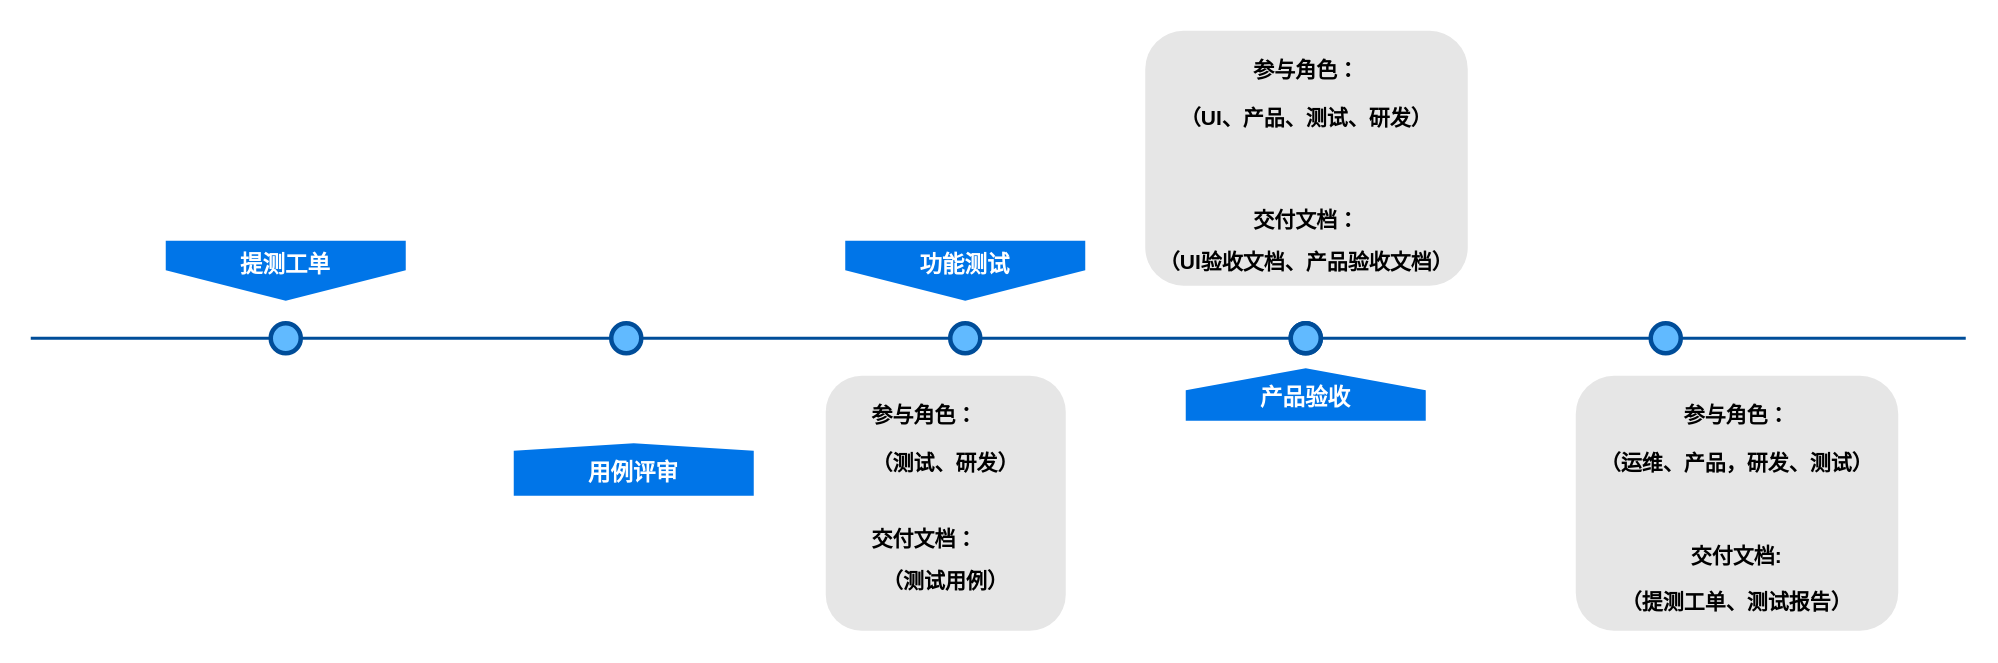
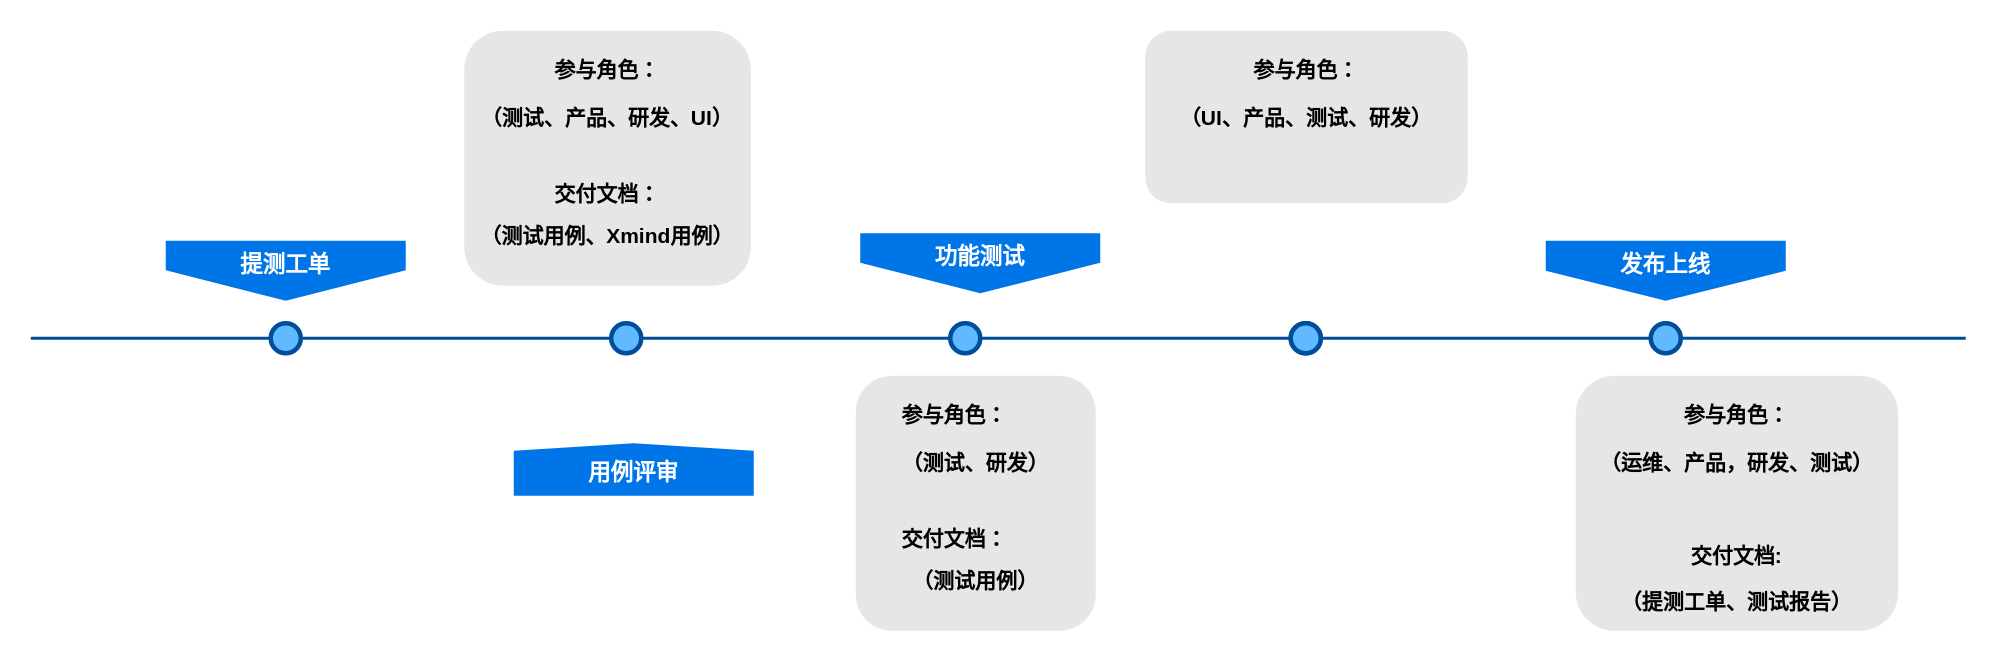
node "参与角色： （测试、产品、研发、UI） 交付文档： （测试用例、Xmind用例）": added
node "参与角色： （UI、产品、测试、研发） 交付文档： （UI验收文档、产品验收文档）": size 323x255 -> 323x173
node "功能测试": moved (965, 271) -> (980, 263)
node "发布上线": added
node "产品验收": removed
node "参与角色： （测试、研发） 交付文档： （测试用例）": moved (946, 503) -> (976, 503)
